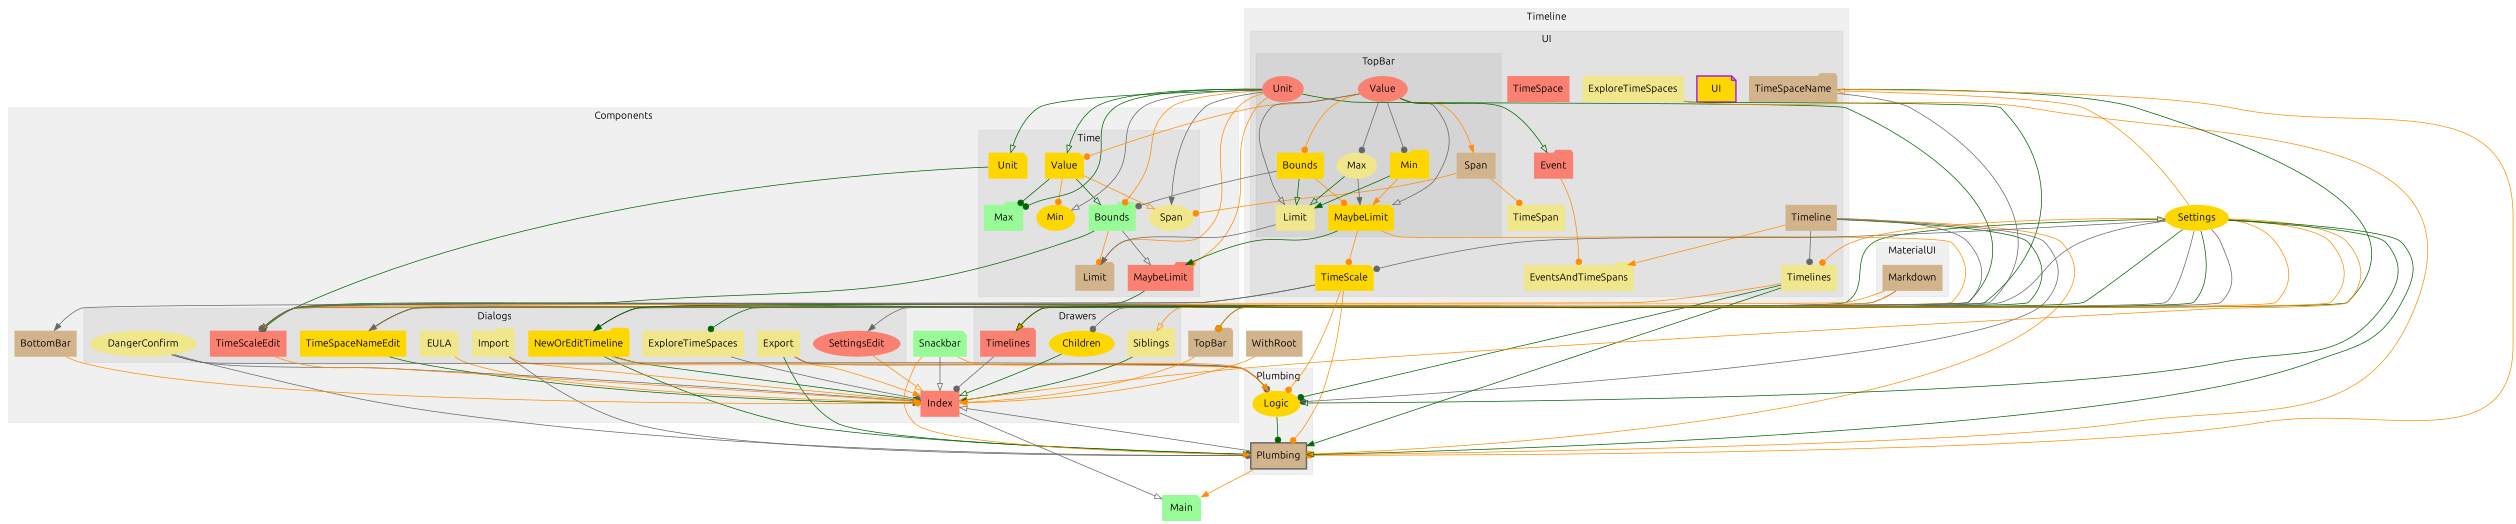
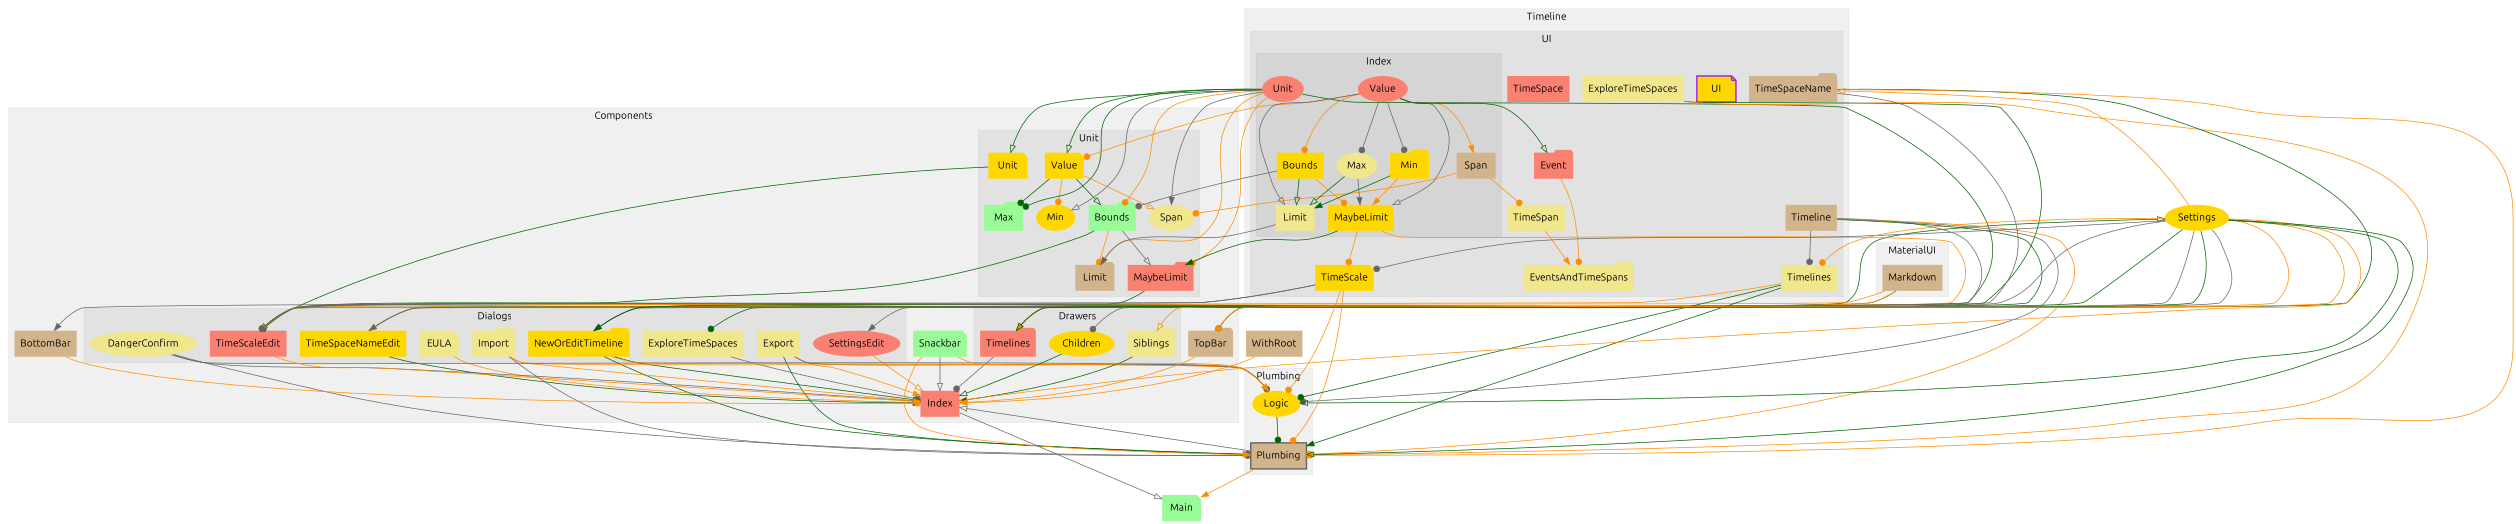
cluster "TopBar": label "TopBar" -> "Index"
cluster "Time": label "Time" -> "Unit"
edge "Timeline" -> "EventsAndTimeSpans": now "TimeSpan" -> "EventsAndTimeSpans"
